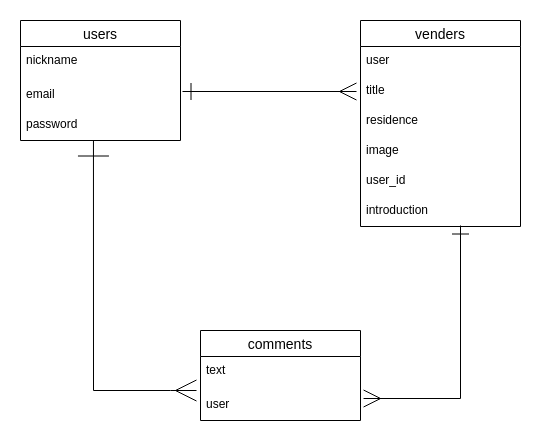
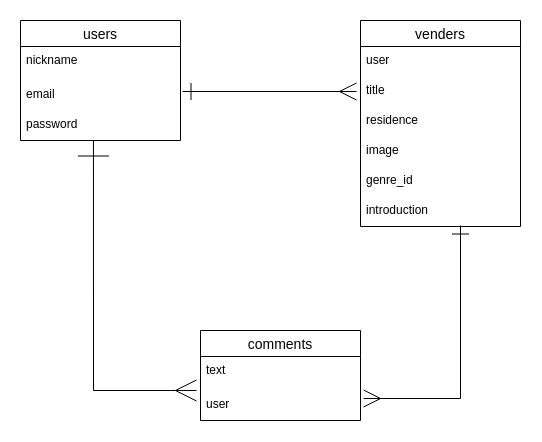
node "user_id": label "user_id" -> "genre_id"
